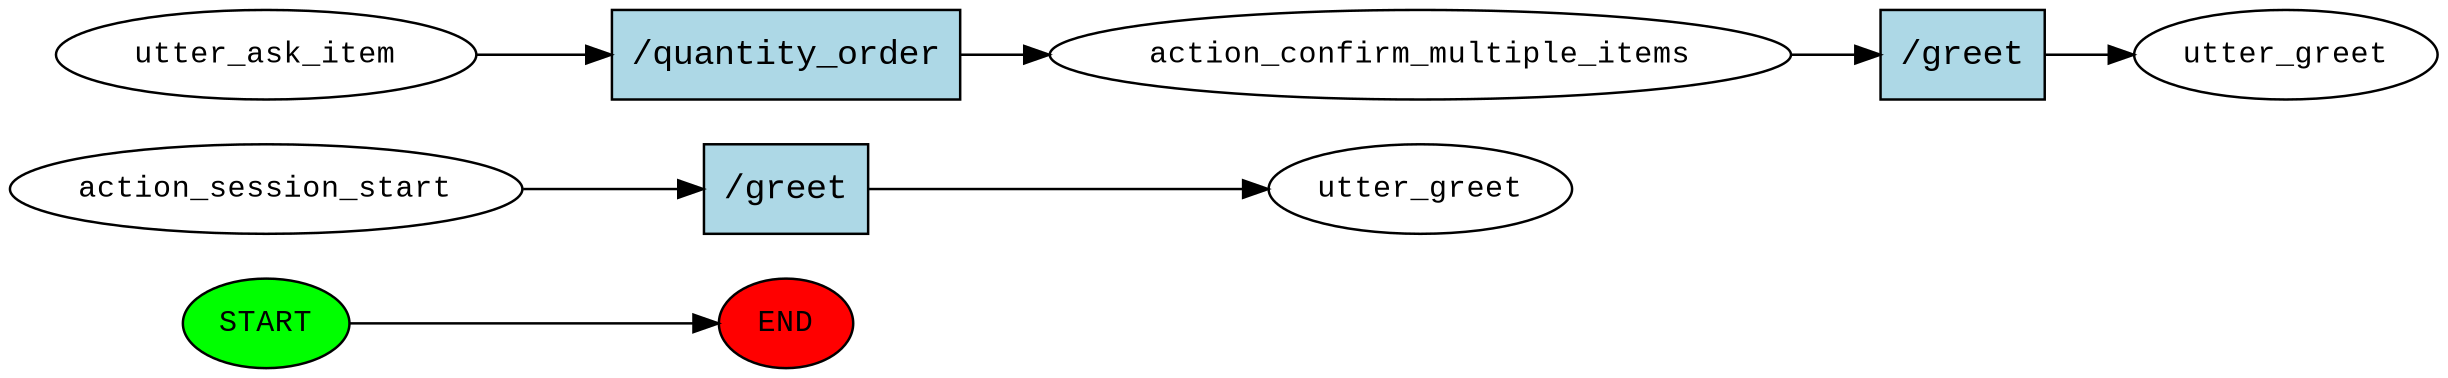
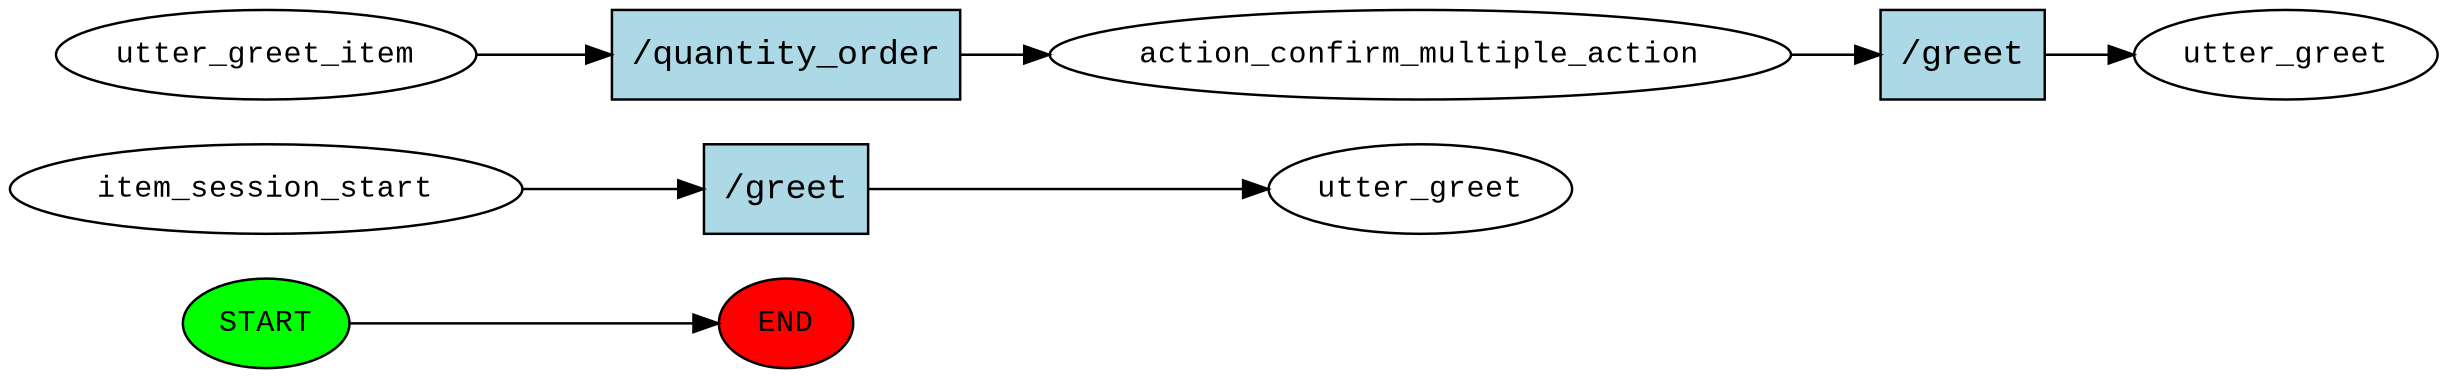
node "utter_ask_item": label "utter_ask_item" -> "utter_greet_item"
node "action_confirm_multiple_items": label "action_confirm_multiple_items" -> "action_confirm_multiple_action"
node "action_session_start": label "action_session_start" -> "item_session_start"
